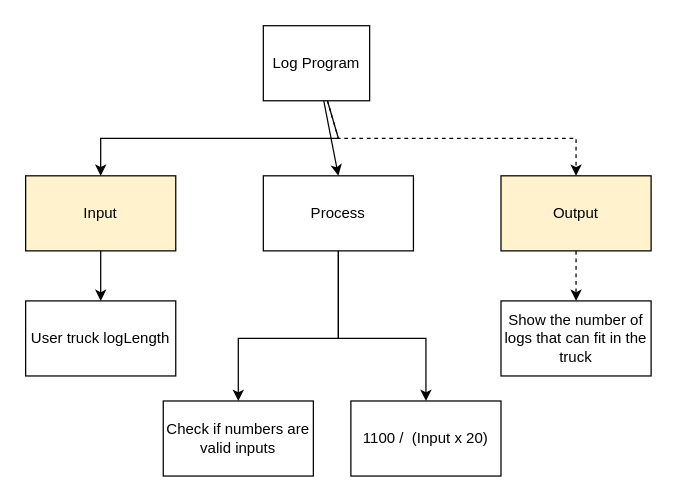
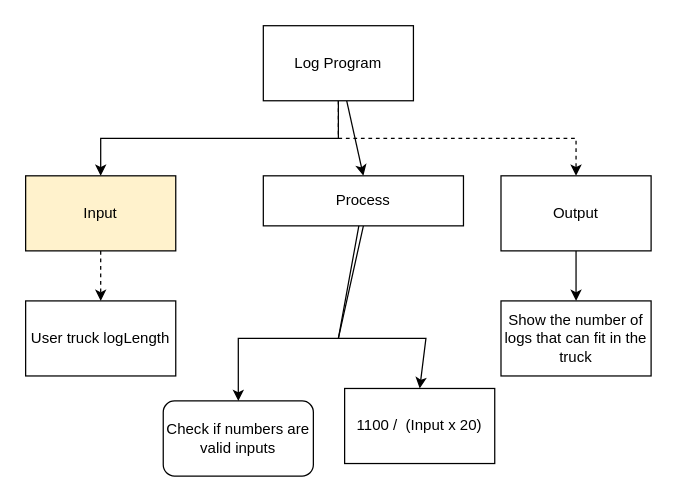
node "Log Program": size 106x75 -> 150x75
node "Process": size 150x75 -> 200x50
node "Output": fillcolor #fff2cc -> #ffffff
edge "Input" -> "User truck logLength": style solid -> dashed
edge "Output" -> "Show the number of logs that can fit in the truck": style dashed -> solid
node "Check if numbers are valid inputs": shape rectangle -> rounded rectangle
node "1100 / (Input x 20)": moved (426, 438) -> (419, 426)
